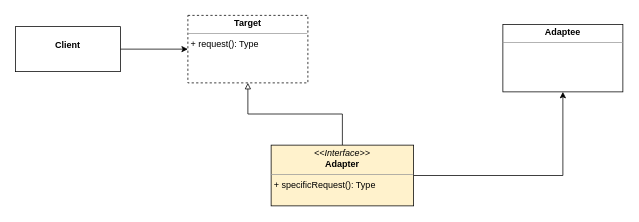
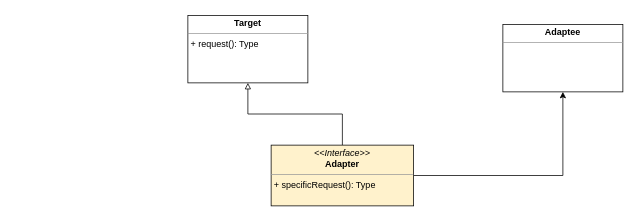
node "Client": removed
edge "Client" -> "Target + request(): Type": removed
node "Target + request(): Type": style dashed -> solid
